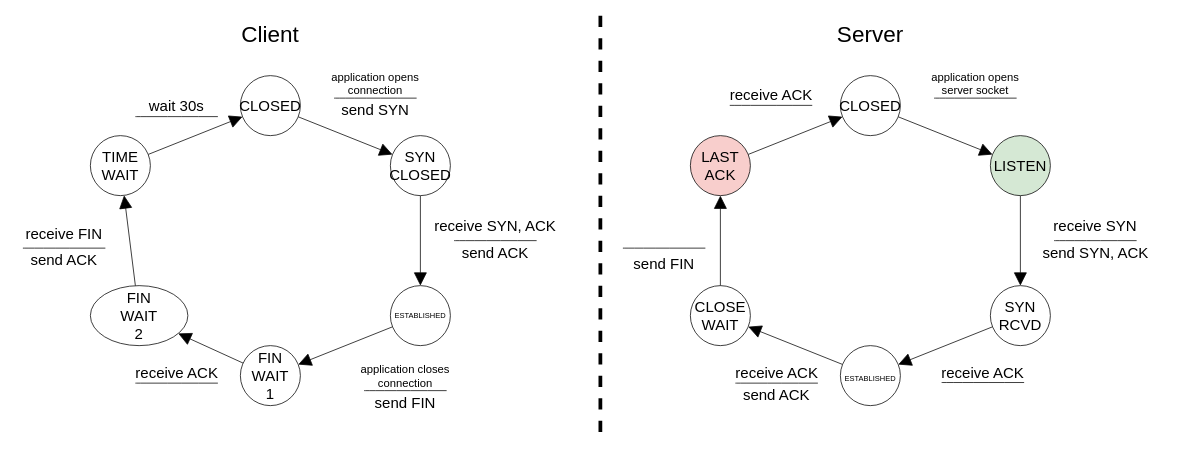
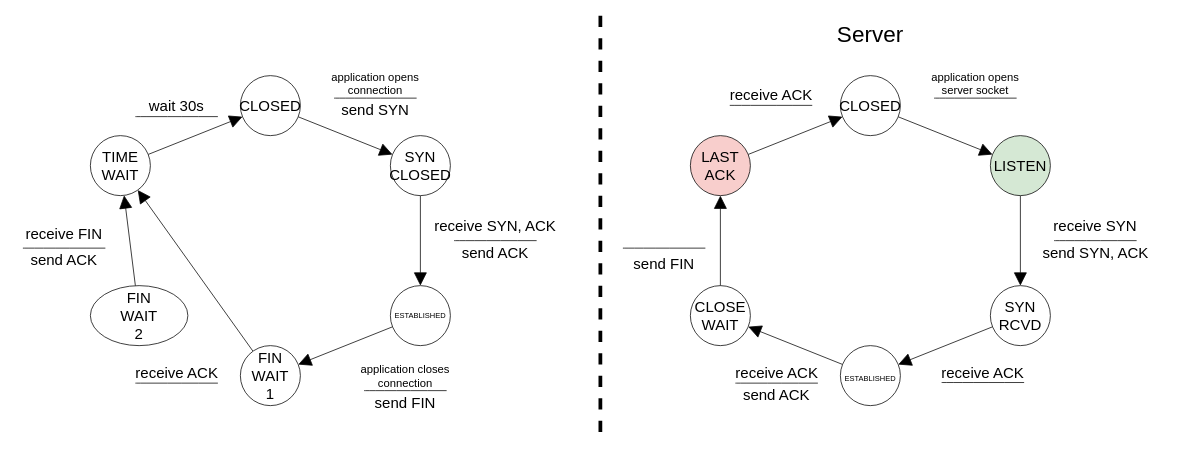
node "Client": removed
edge "FINWAIT1" -> "FINWAIT2": now "FINWAIT1" -> "TIME WAIT"
